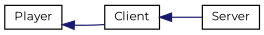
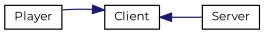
edge "Client" -> "Player": reversed
